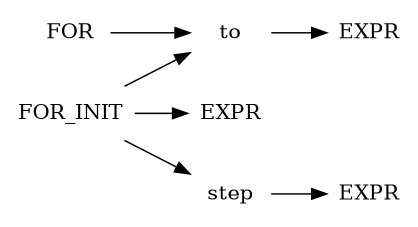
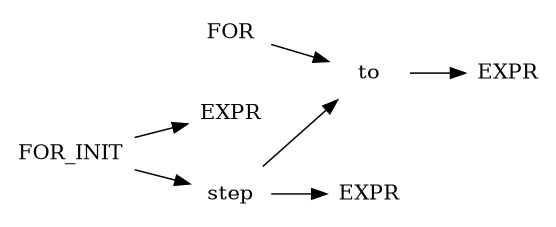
edge "FOR_INIT" -> "to": now "step" -> "to"
